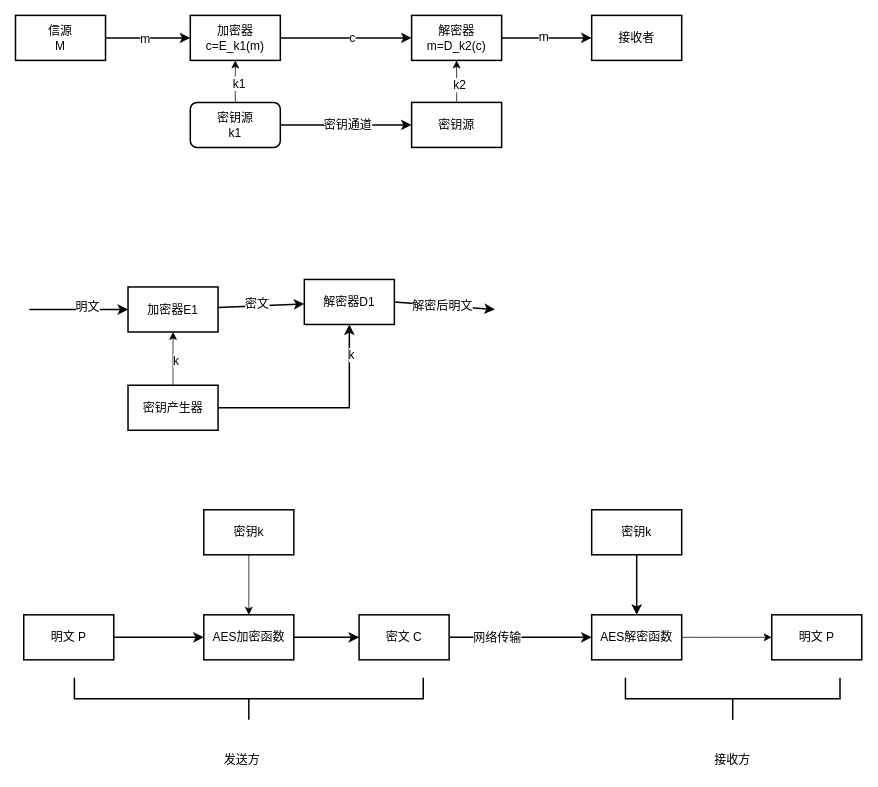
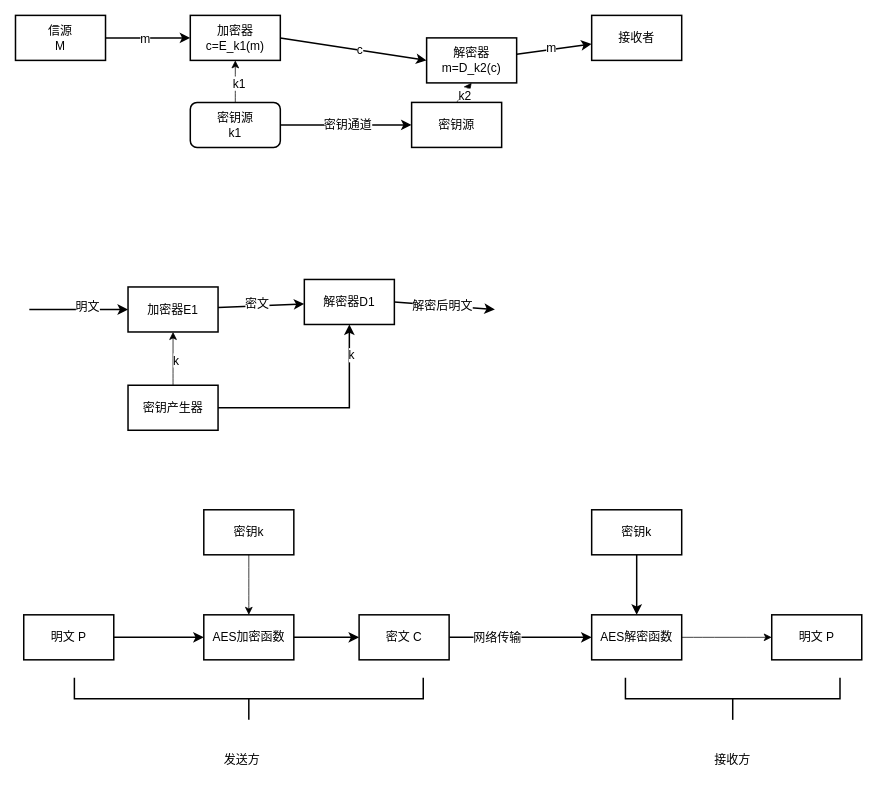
node "解密器 m=D_k2(c)": moved (456, 38) -> (471, 60)
